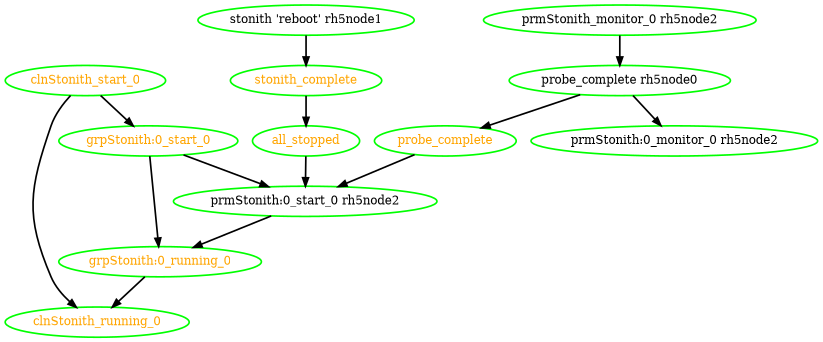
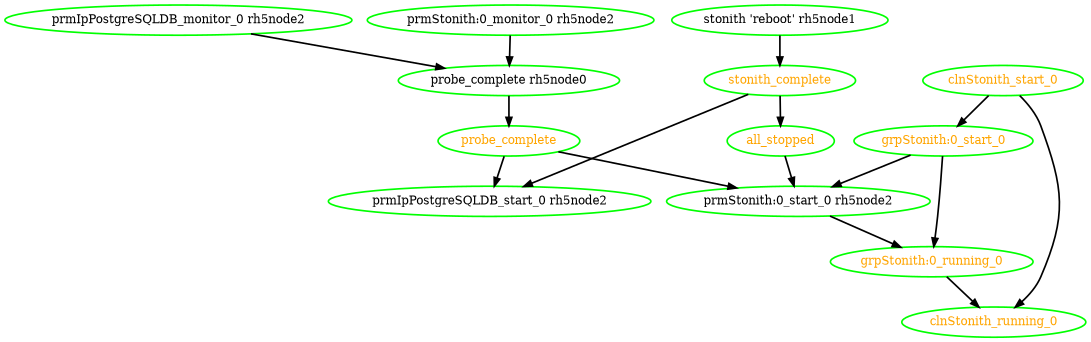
node "prmStonith_monitor_0 rh5node2": label "prmStonith_monitor_0 rh5node2" -> "prmIpPostgreSQLDB_monitor_0 rh5node2"
edge "probe_complete rh5node0" -> "prmStonith:0_monitor_0 rh5node2": reversed
node "prmIpPostgreSQLDB_start_0 rh5node2": added
